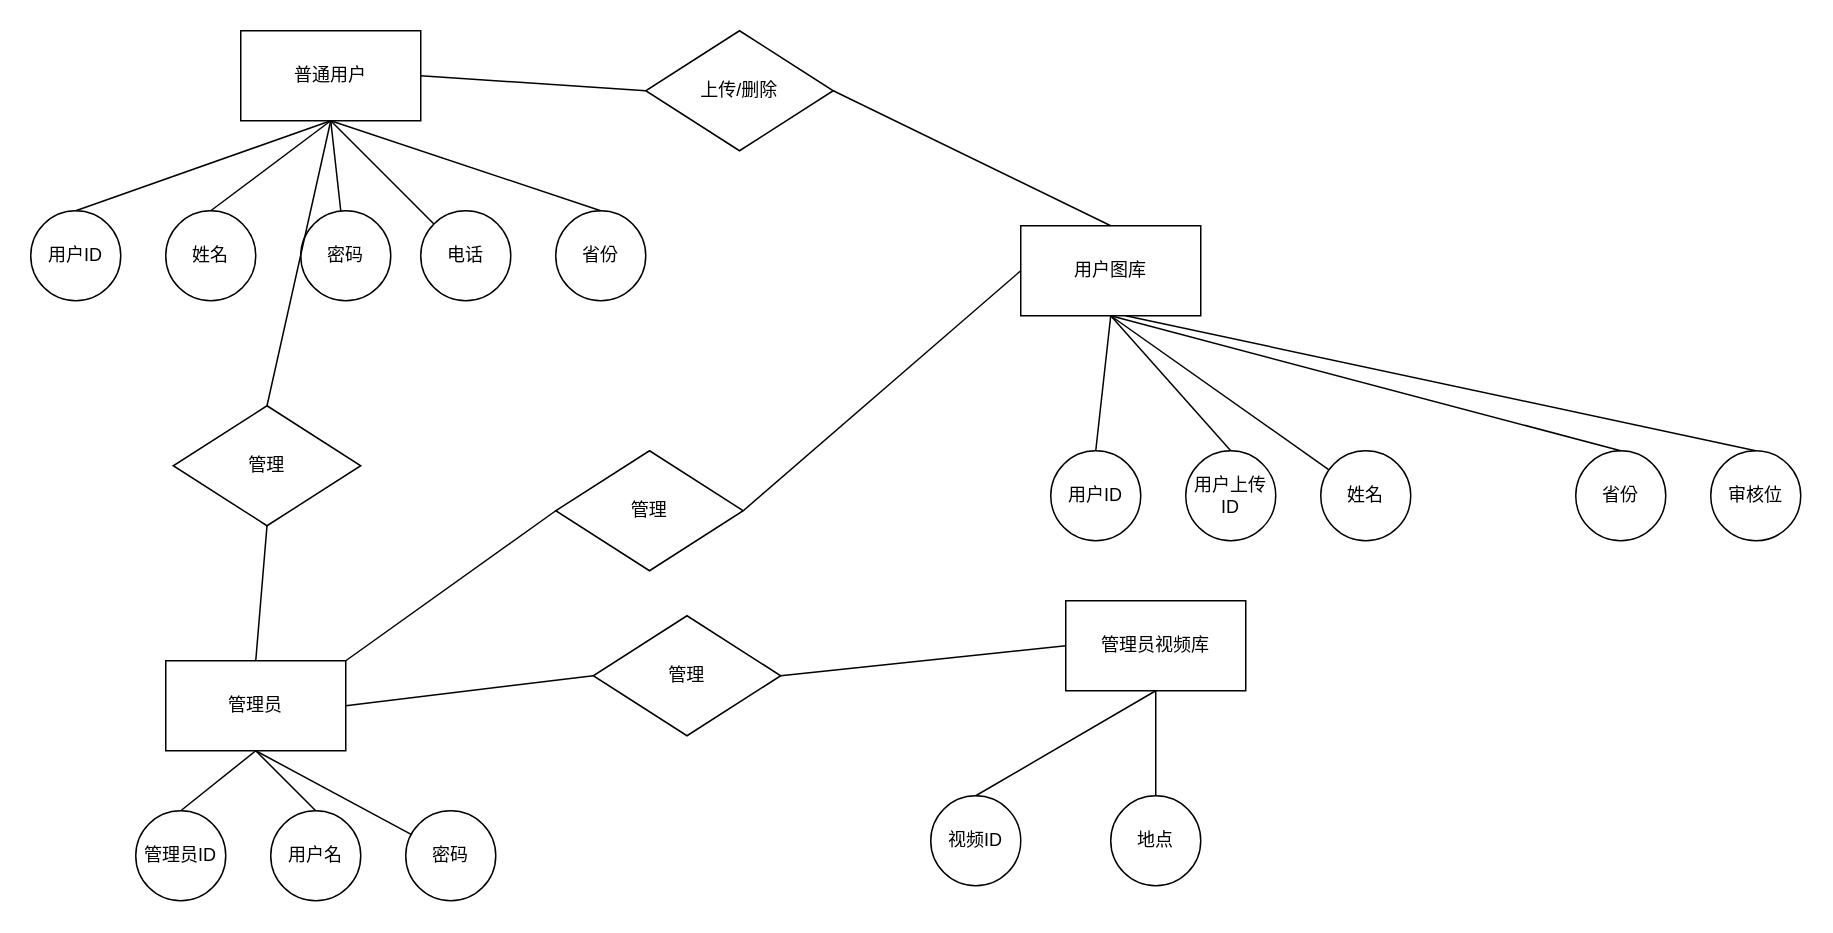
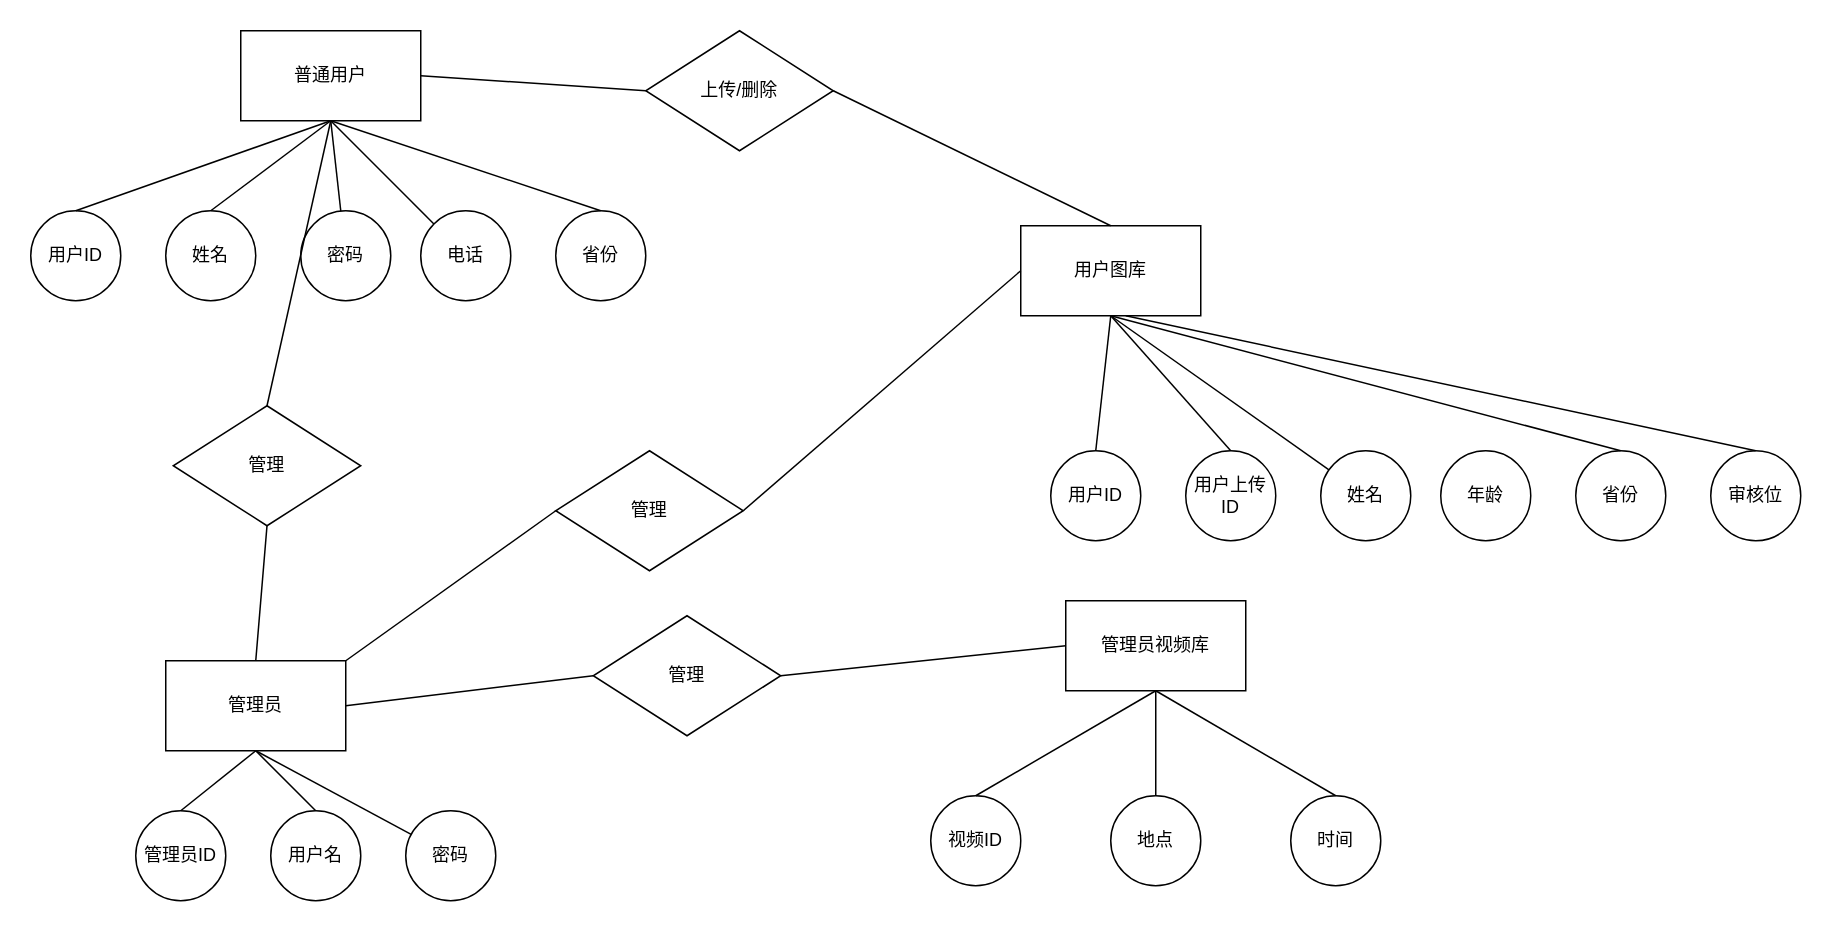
node "年龄": added
edge "管理员视频库" -- "时间": added
node "时间": added
